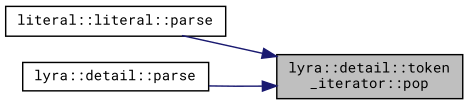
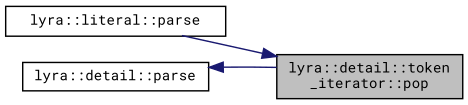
node "literal::literal::parse": label "literal::literal::parse" -> "lyra::literal::parse"
edge "lyra::detail::parse" -> "lyra::detail::token _iterator::pop": reversed
